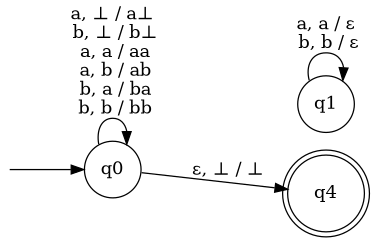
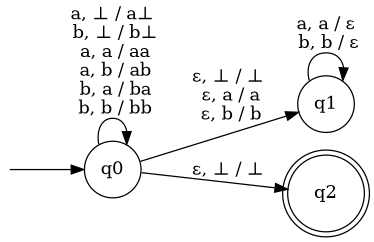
edge "q0" -> "q1": added, label "ε, ⊥ / ⊥ ε, a / a ε, b / b"
node "q4": label "q4" -> "q2"
